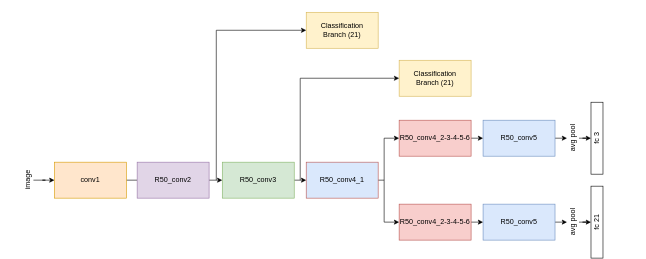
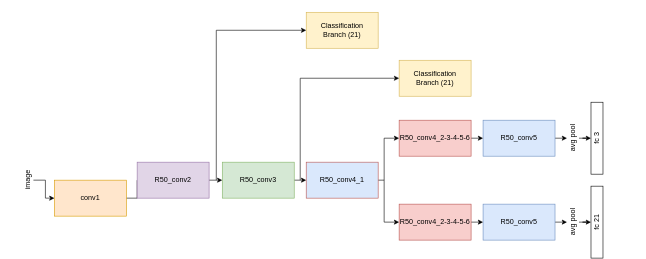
node "conv1": moved (90, 180) -> (90, 198)
